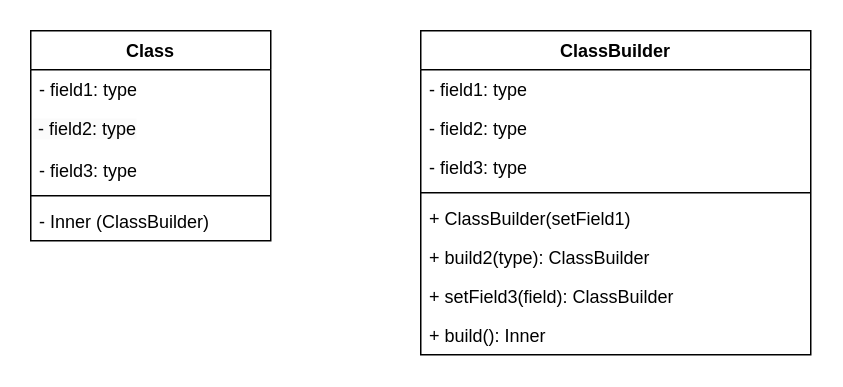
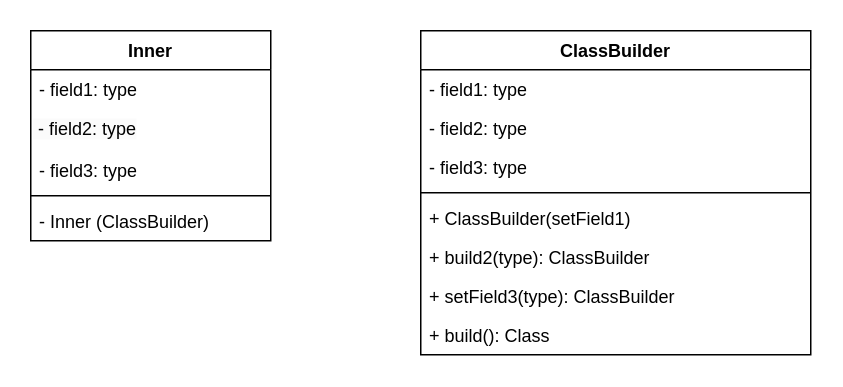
node "Class": label "Class" -> "Inner"
node "+ setField3(field): ClassBuilder": label "+ setField3(field): ClassBuilder" -> "+ setField3(type): ClassBuilder"
node "+ build(): Inner": label "+ build(): Inner" -> "+ build(): Class"
